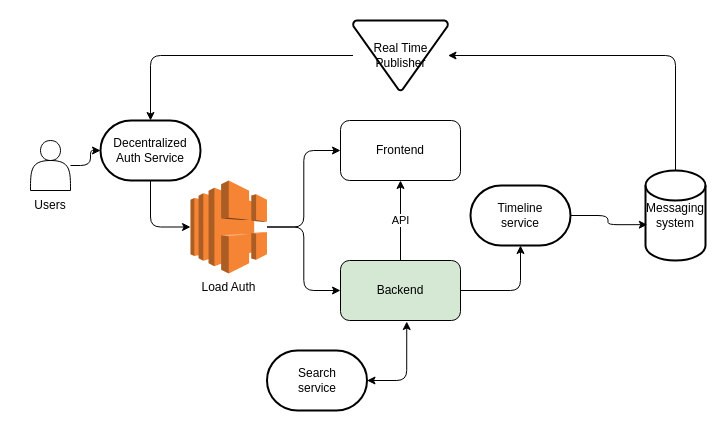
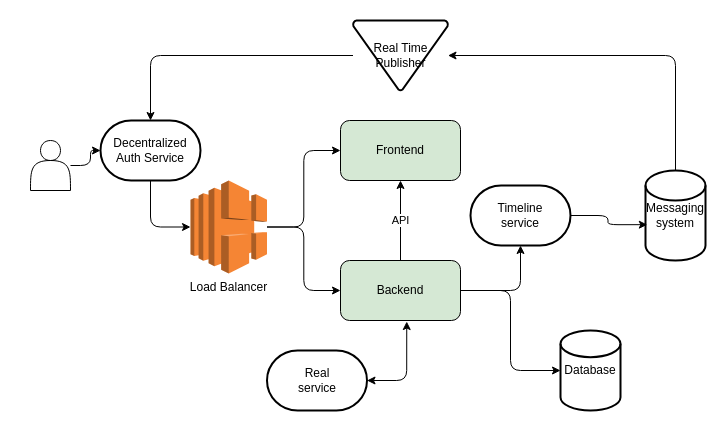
node "Frontend": fillcolor #ffffff -> #d5e8d4
node "Users": removed
node "Load Auth": label "Load Auth" -> "Load Balancer"
edge "Backend" -> "Database": added
node "Database": added
node "Search service": label "Search service" -> "Real service"
